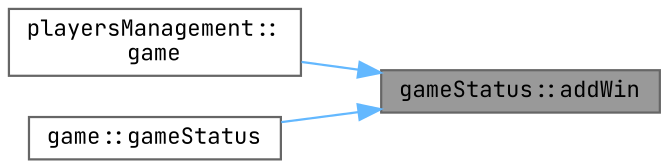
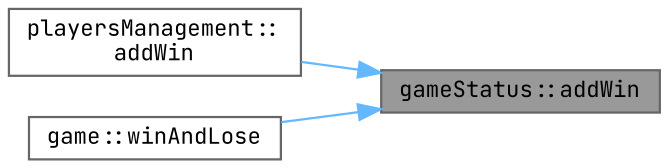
node "playersManagement:: game": label "playersManagement:: game" -> "playersManagement:: addWin"
node "game::gameStatus": label "game::gameStatus" -> "game::winAndLose"
